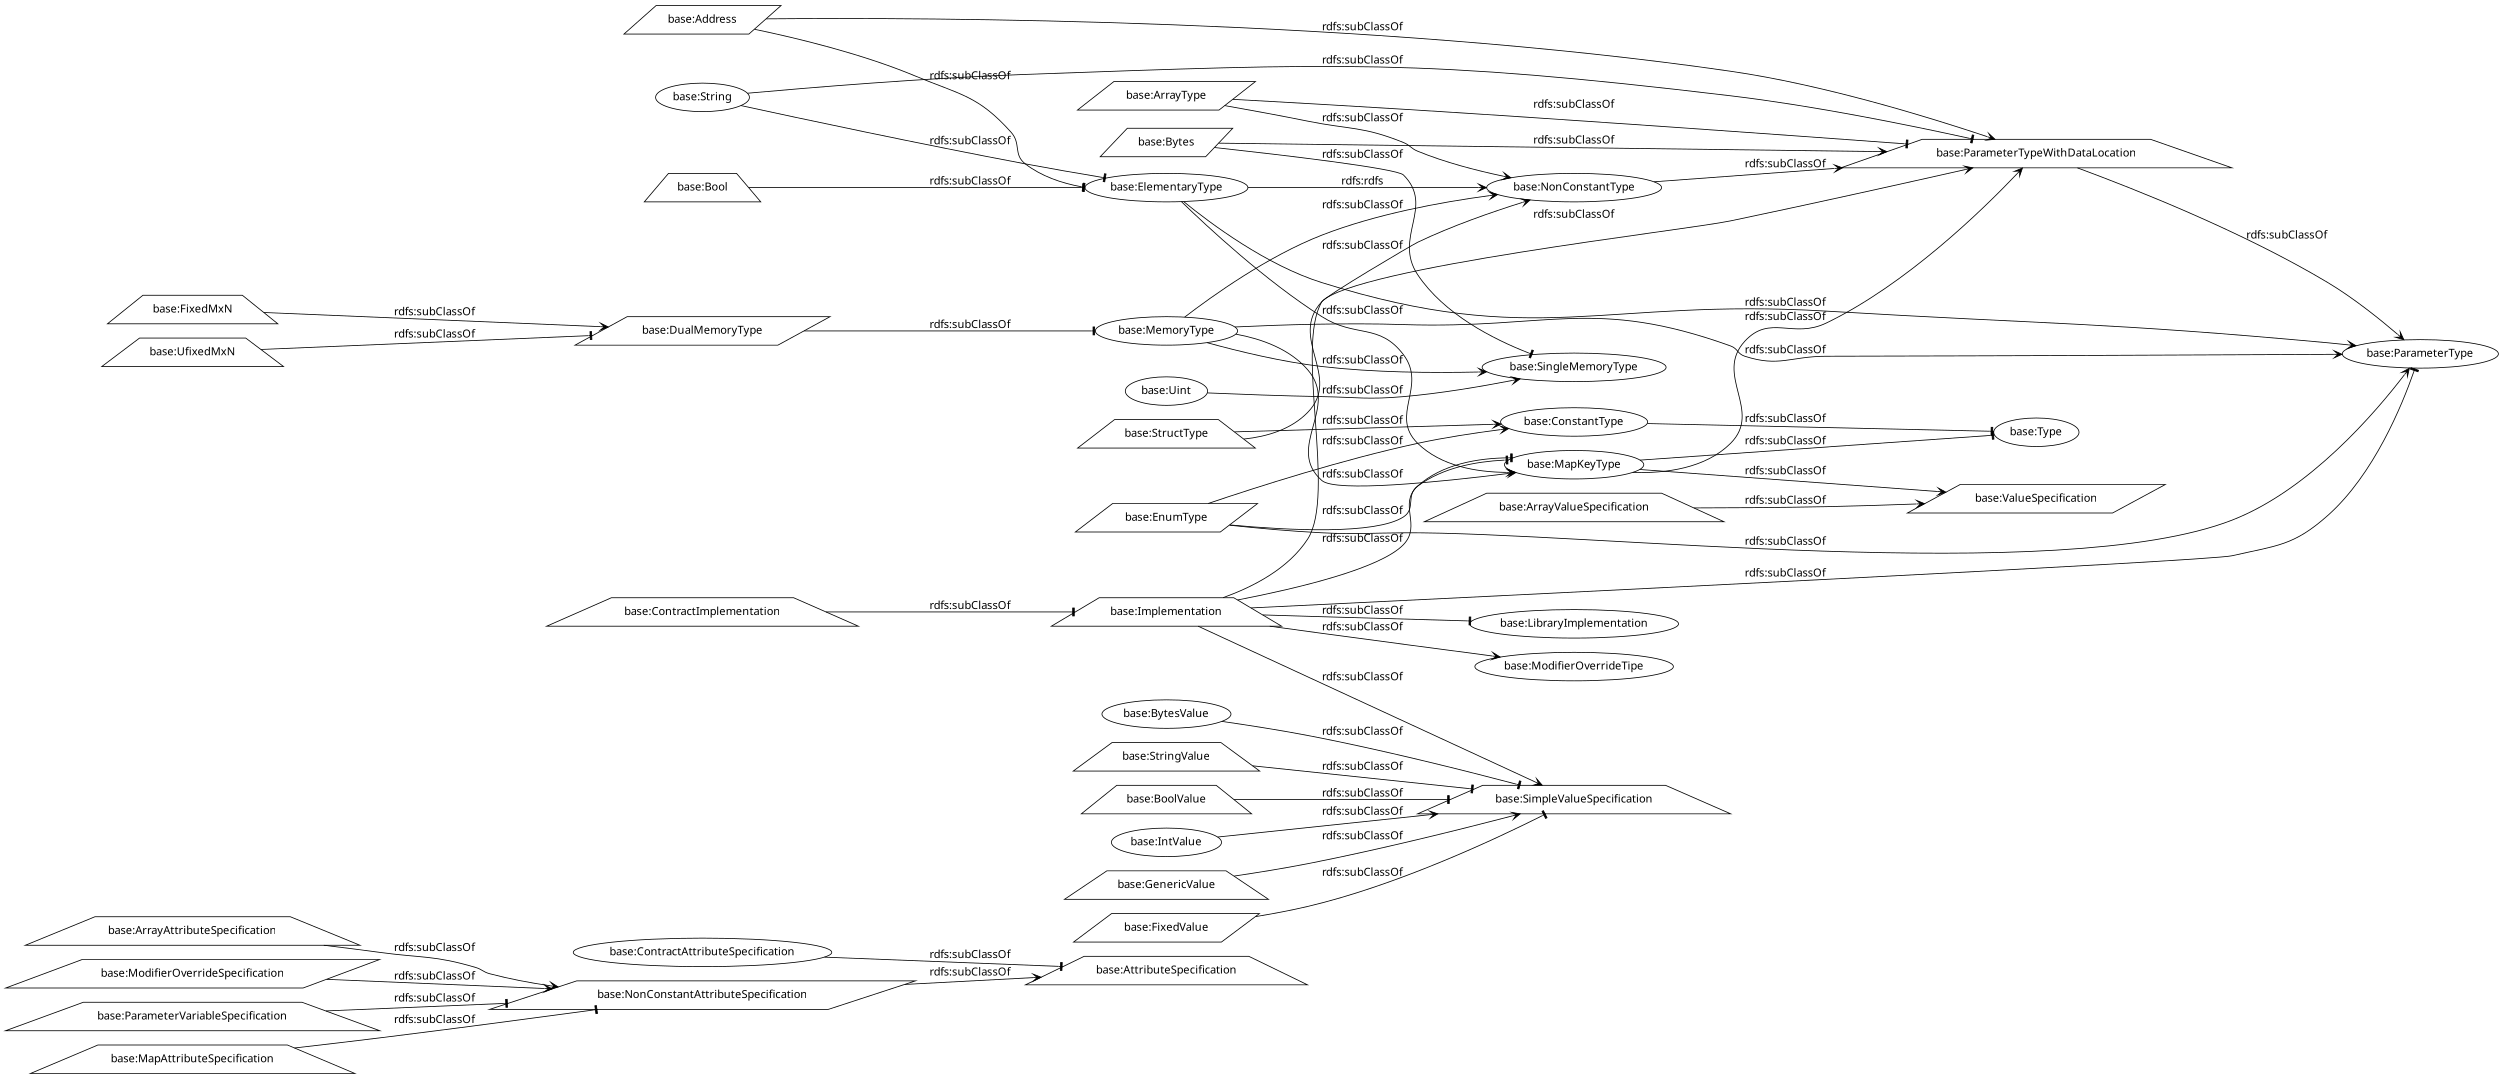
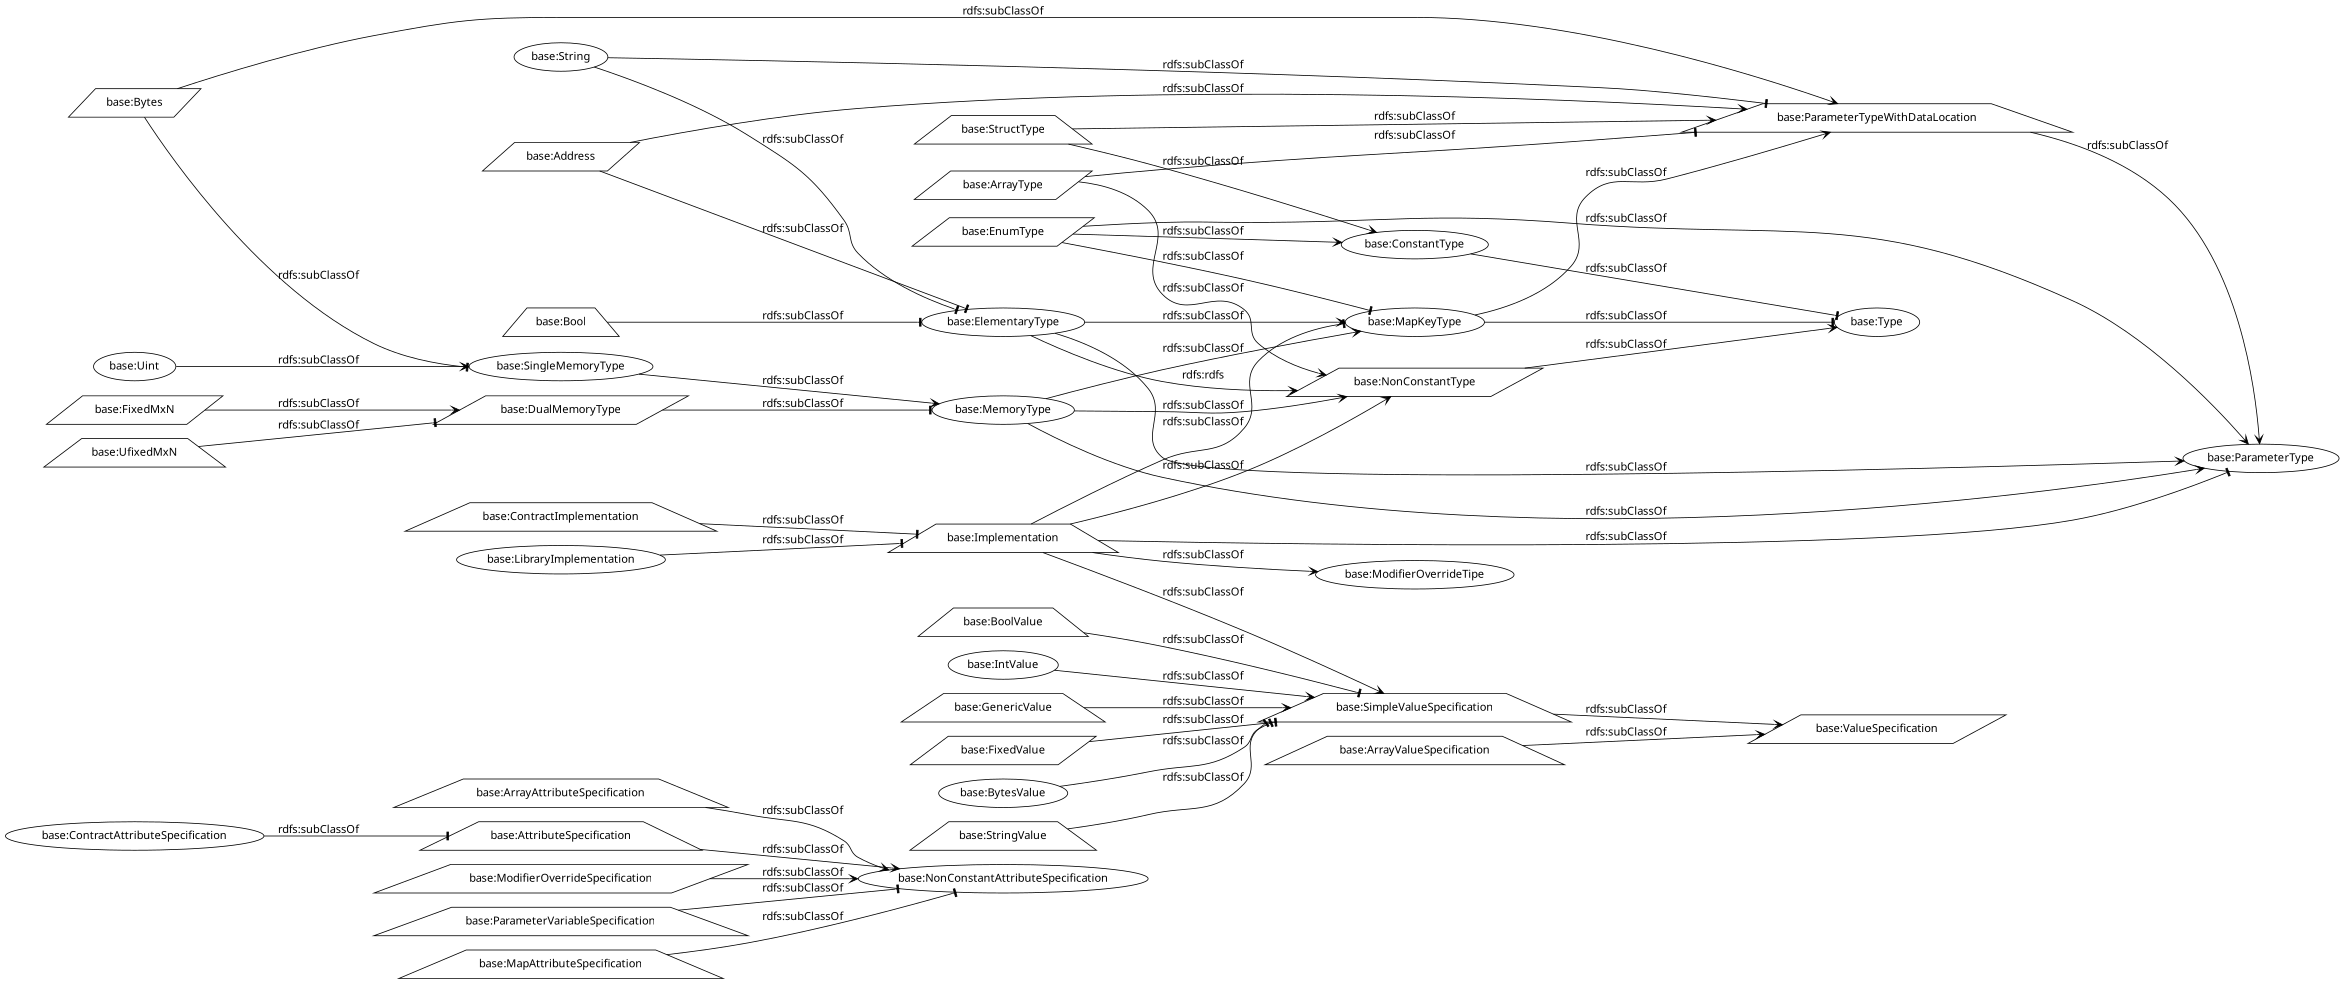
edge "base:NonConstantType" -> "base:ParameterTypeWithDataLocation": now "base:NonConstantType" -> "base:Type"
node "base:NonConstantType": shape ellipse -> parallelogram
node "base:FixedMxN": shape trapezium -> parallelogram
edge "base:MemoryType" -> "base:SingleMemoryType": reversed
edge "base:MapKeyType" -> "base:ValueSpecification": now "base:SimpleValueSpecification" -> "base:ValueSpecification"
edge "base:Implementation" -> "base:LibraryImplementation": reversed
edge "base:NonConstantAttributeSpecification" -> "base:AttributeSpecification": reversed
node "base:NonConstantAttributeSpecification": shape parallelogram -> ellipse
